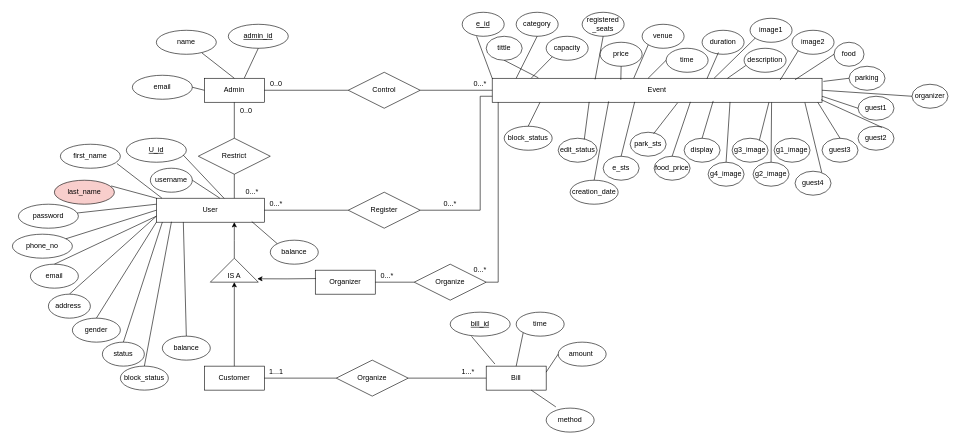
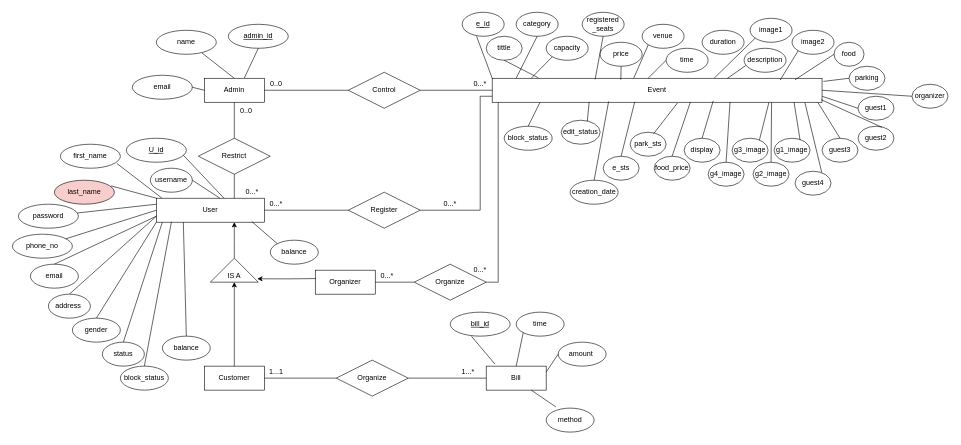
edge "duration" -- "Event": removed
edge "Event" -- "g1_image": added
node "edit_status": moved (578, 150) -> (581, 132)
